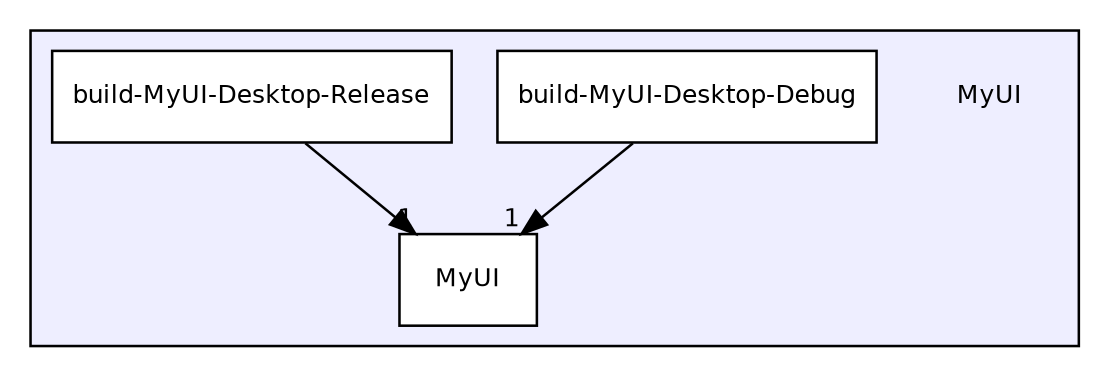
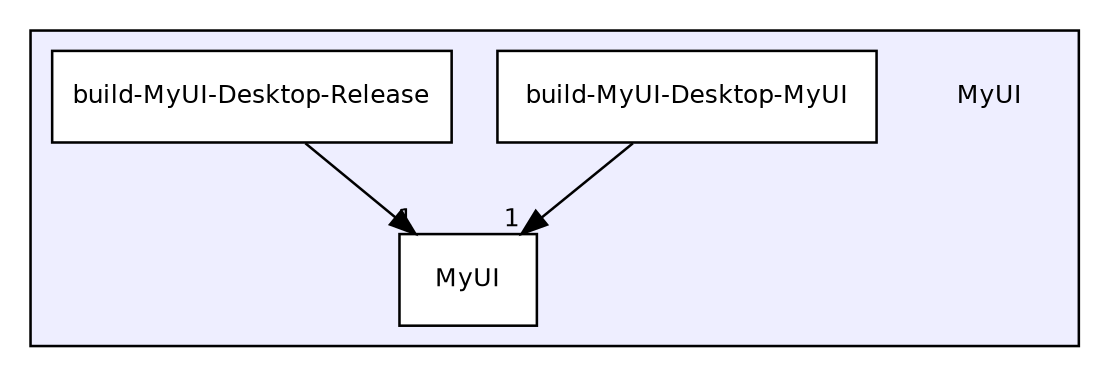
node "build-MyUI-Desktop-Debug": label "build-MyUI-Desktop-Debug" -> "build-MyUI-Desktop-MyUI"
